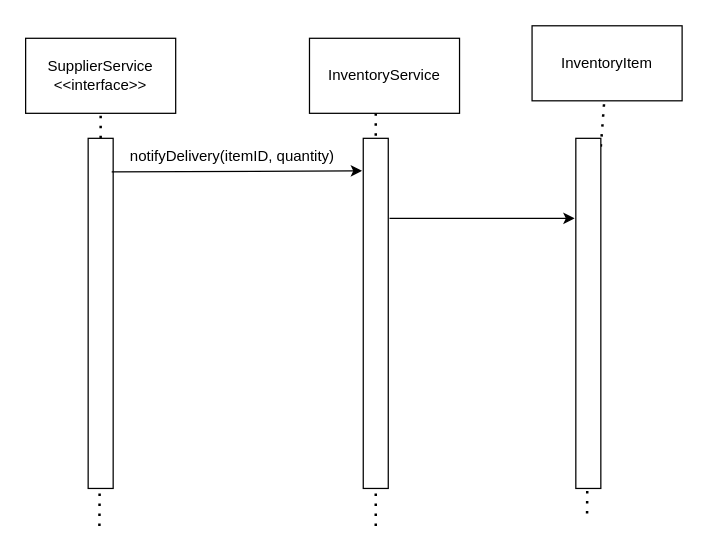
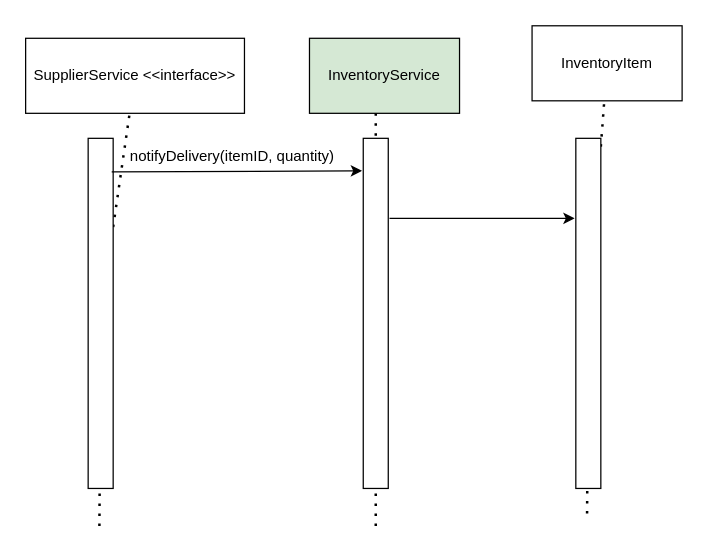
node "SupplierService <<interface>>": size 150x75 -> 219x75
node "InventoryService": fillcolor #ffffff -> #d5e8d4
